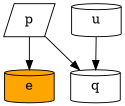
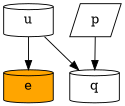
edge "p" -> "e": now "u" -> "e"
